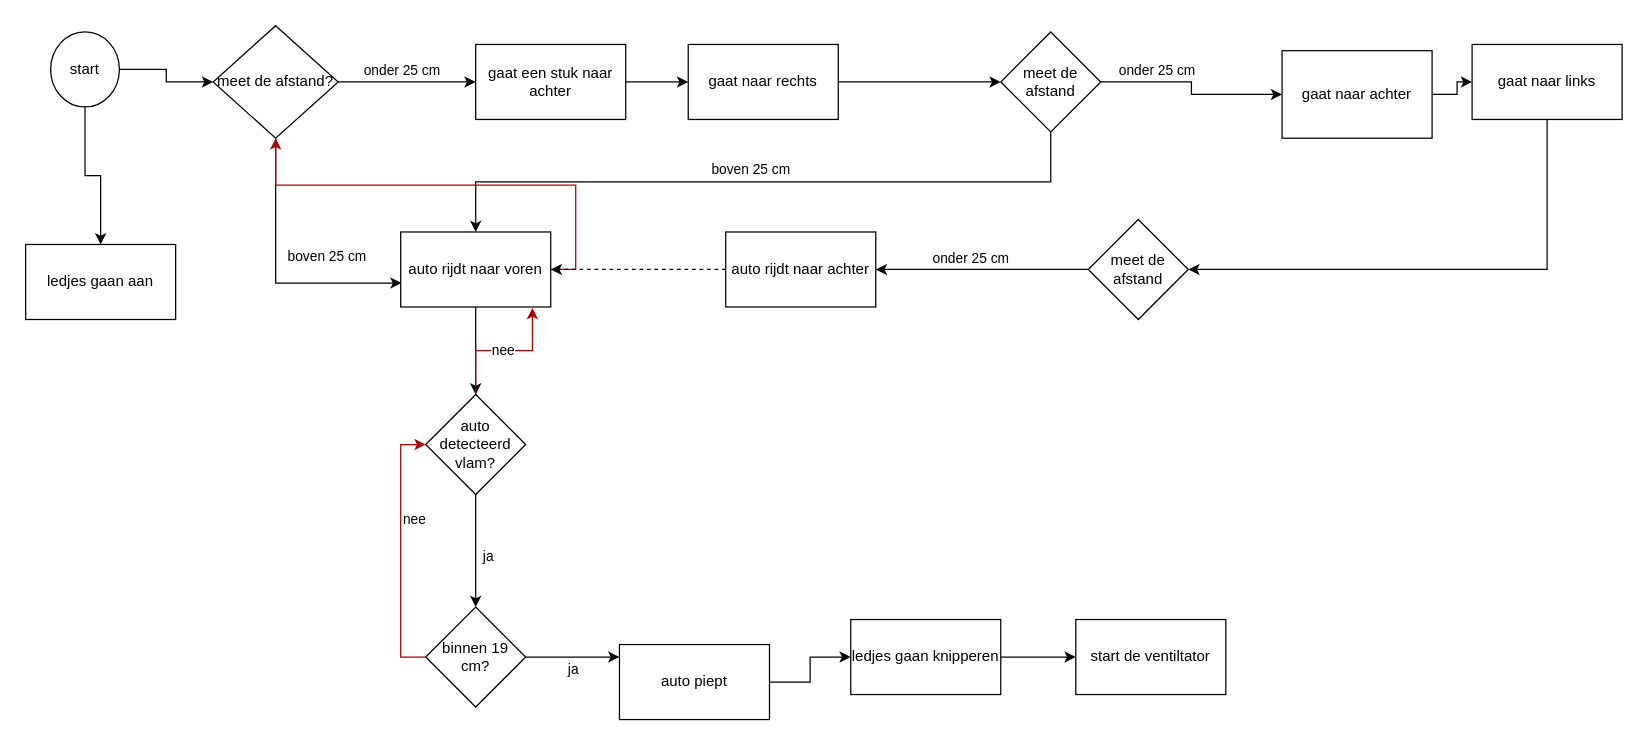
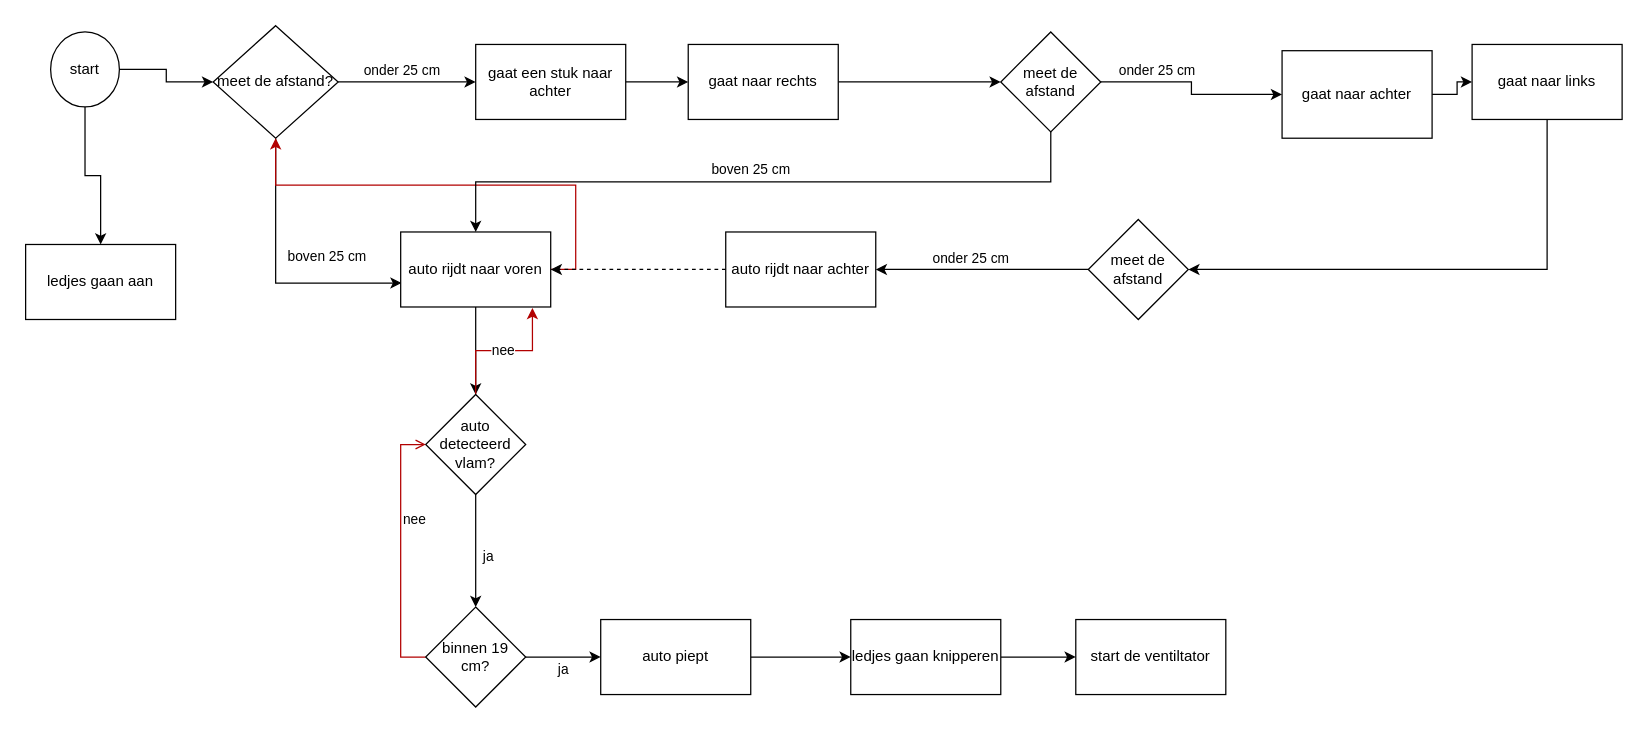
edge "binnen 19 cm?" -> "auto detecteerd vlam?": arrowhead classic -> open
node "auto piept": moved (694, 682) -> (676, 657)
